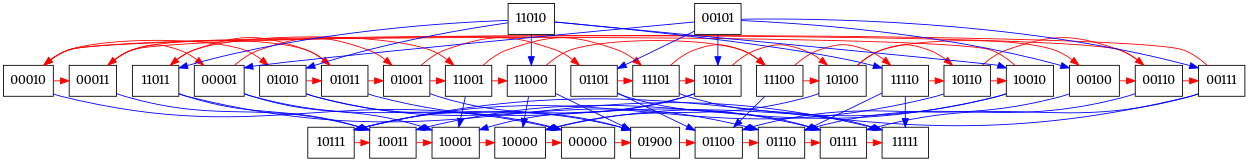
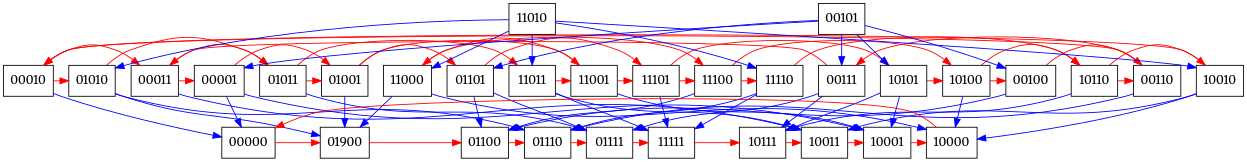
edge "11111" -> "10111": added
